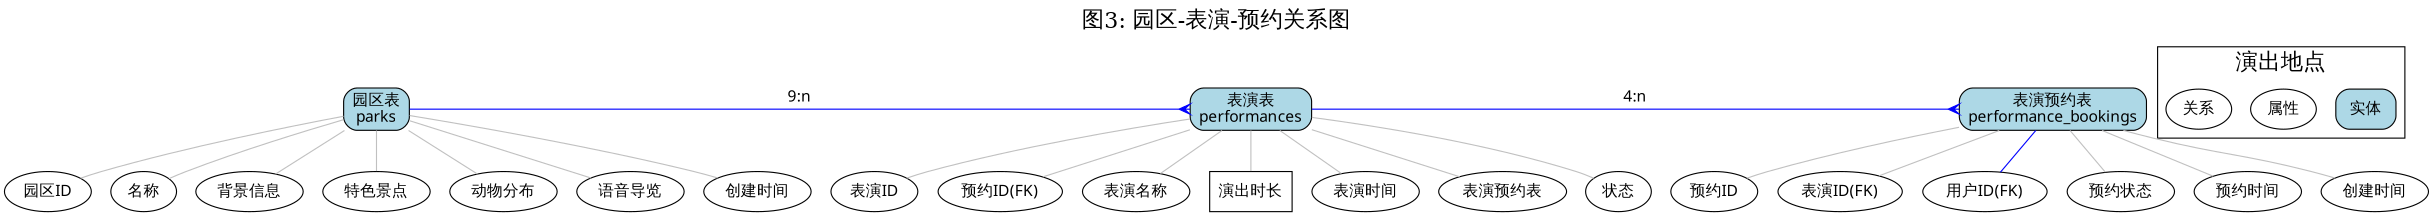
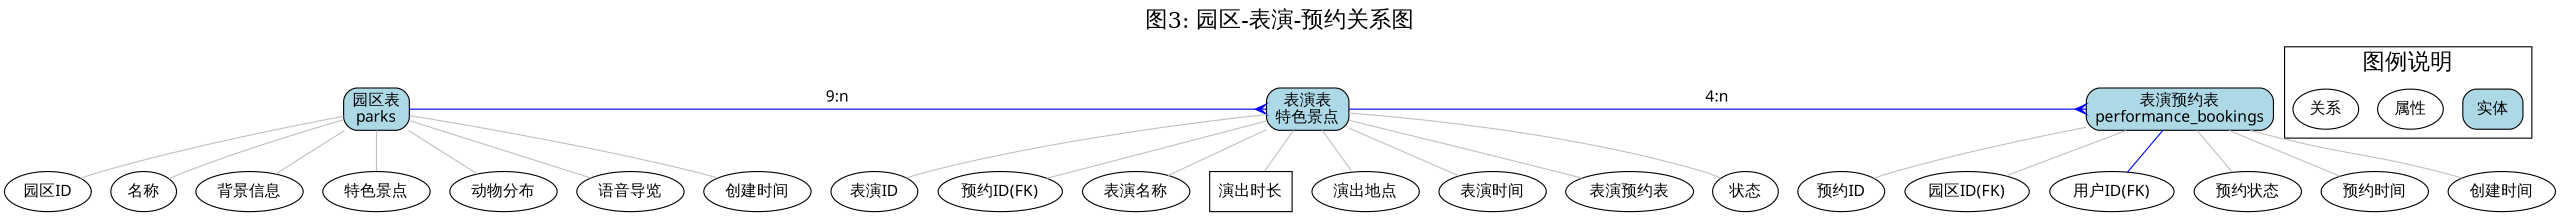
cluster "演出地点": label "演出地点" -> "图例说明"
node "表演表 performances": label "表演表 performances" -> "表演表 特色景点"
node "演出地点": added
node "表演ID(FK)": label "表演ID(FK)" -> "园区ID(FK)"
